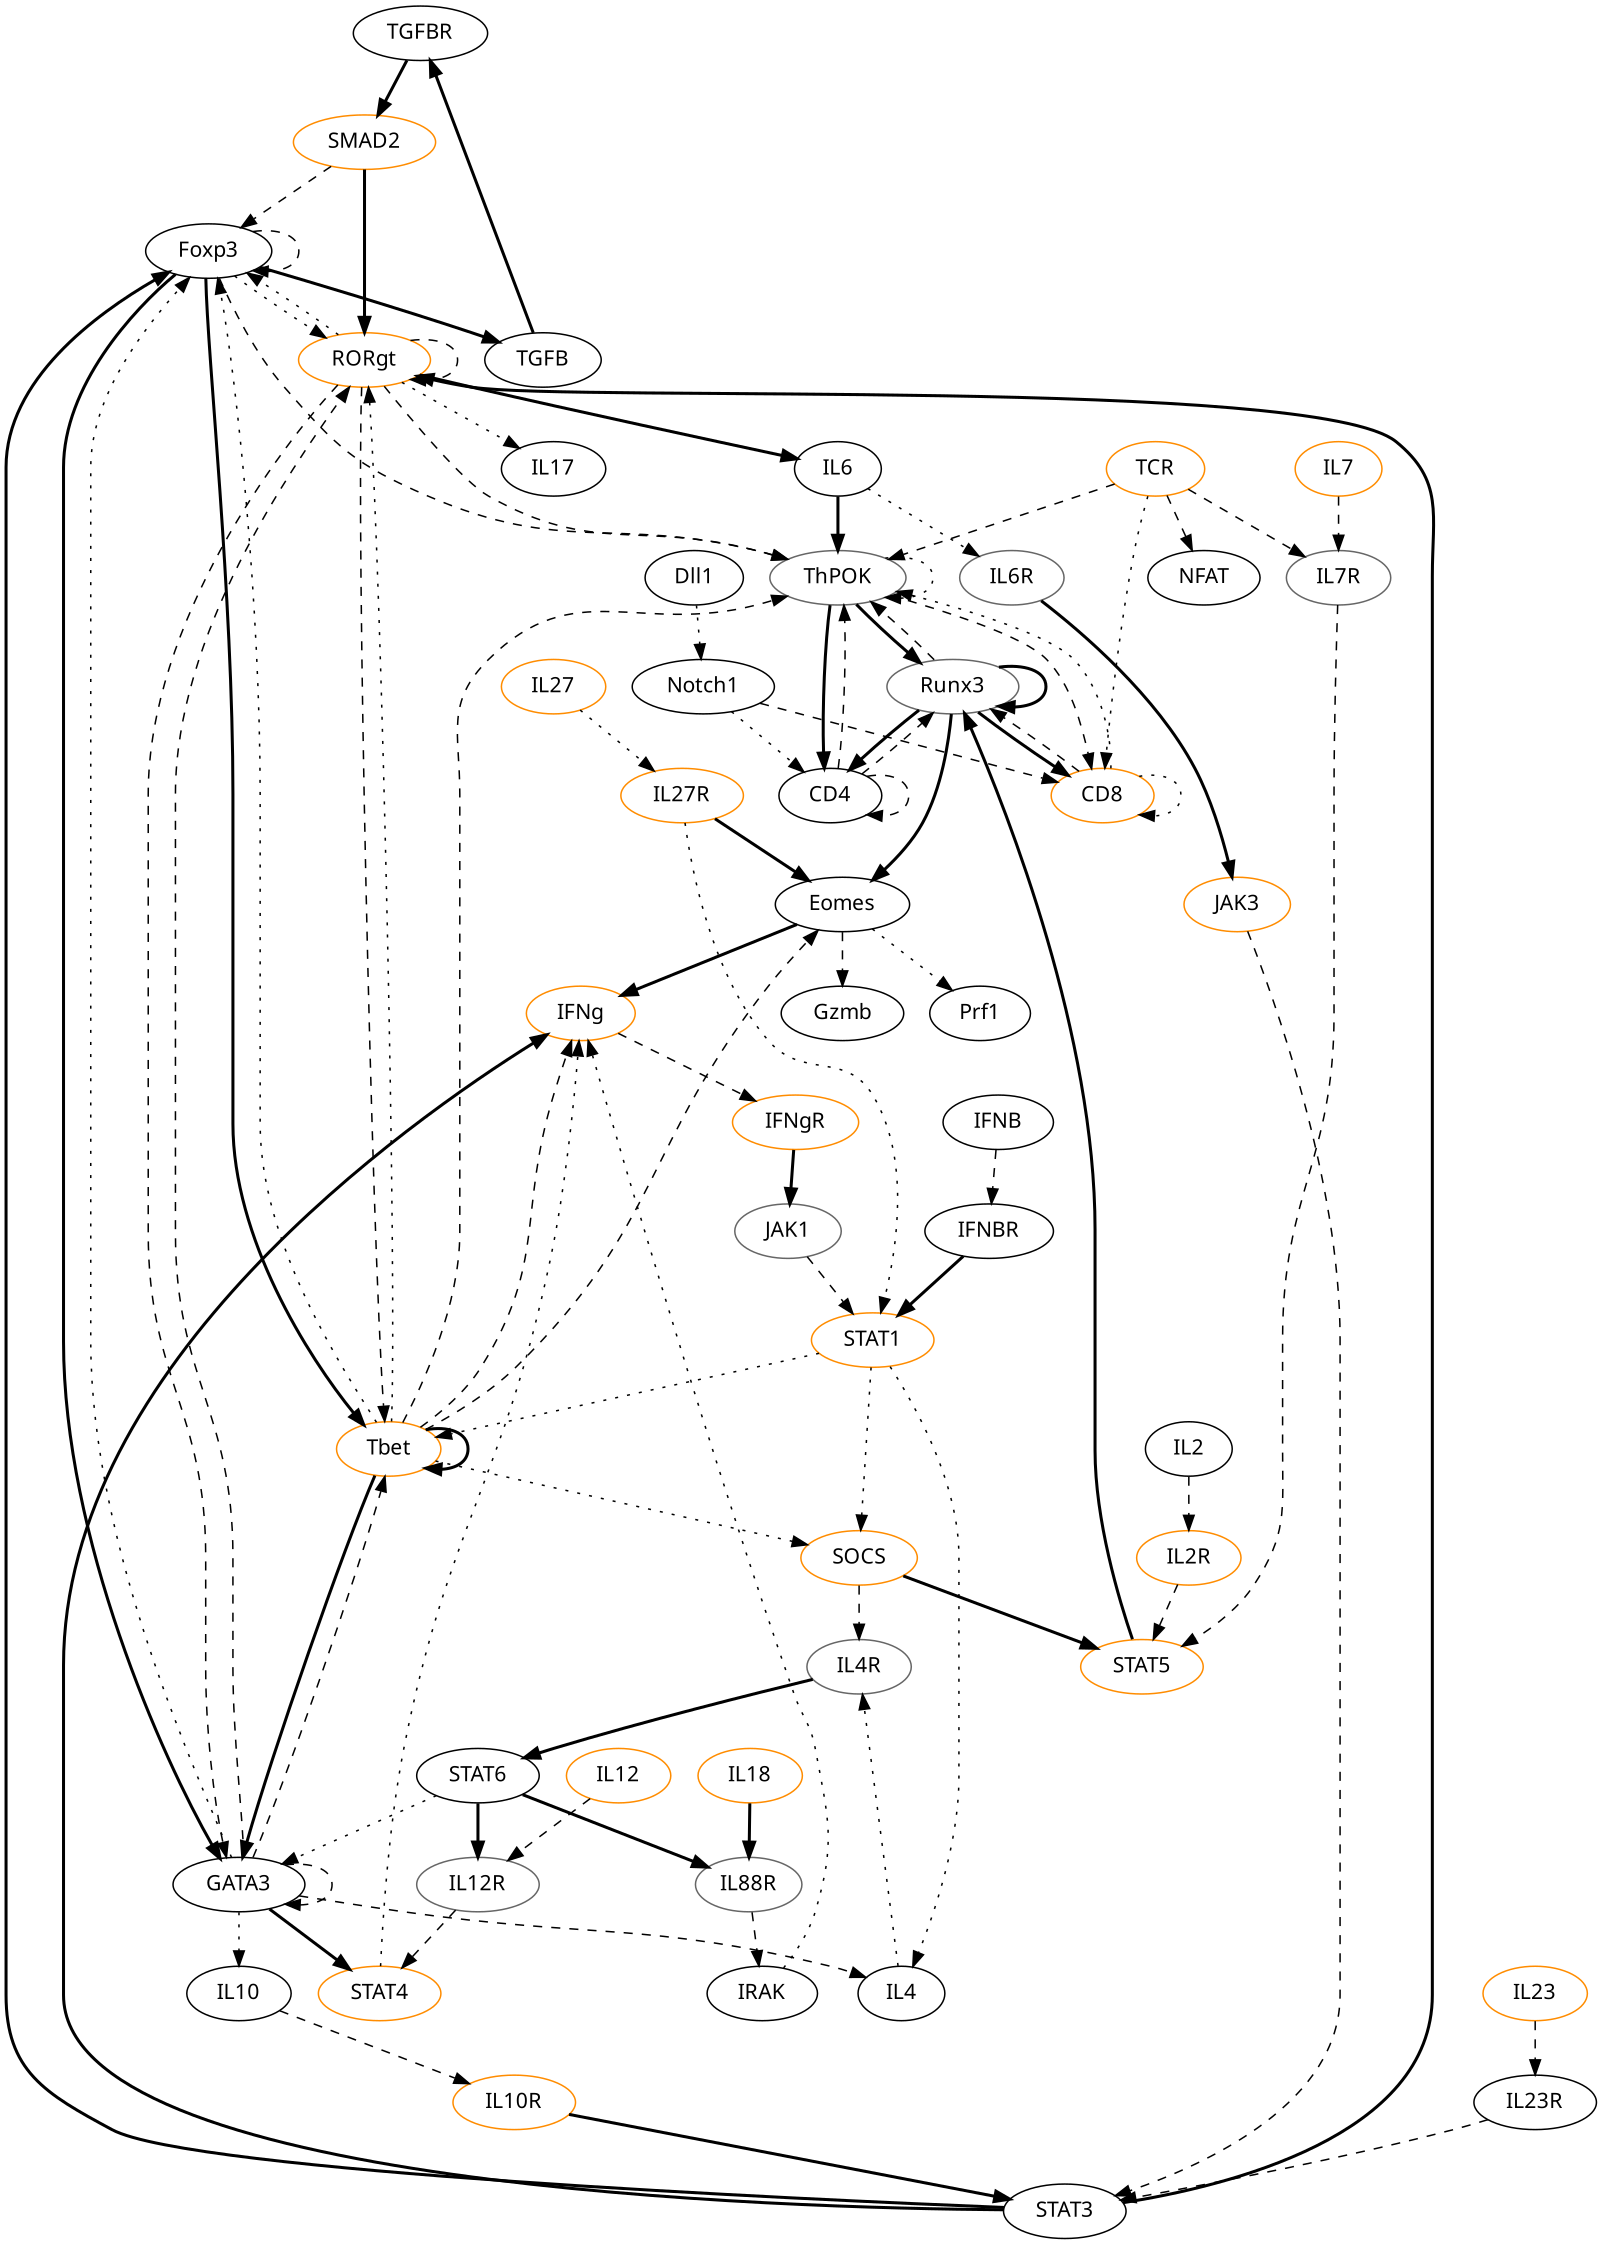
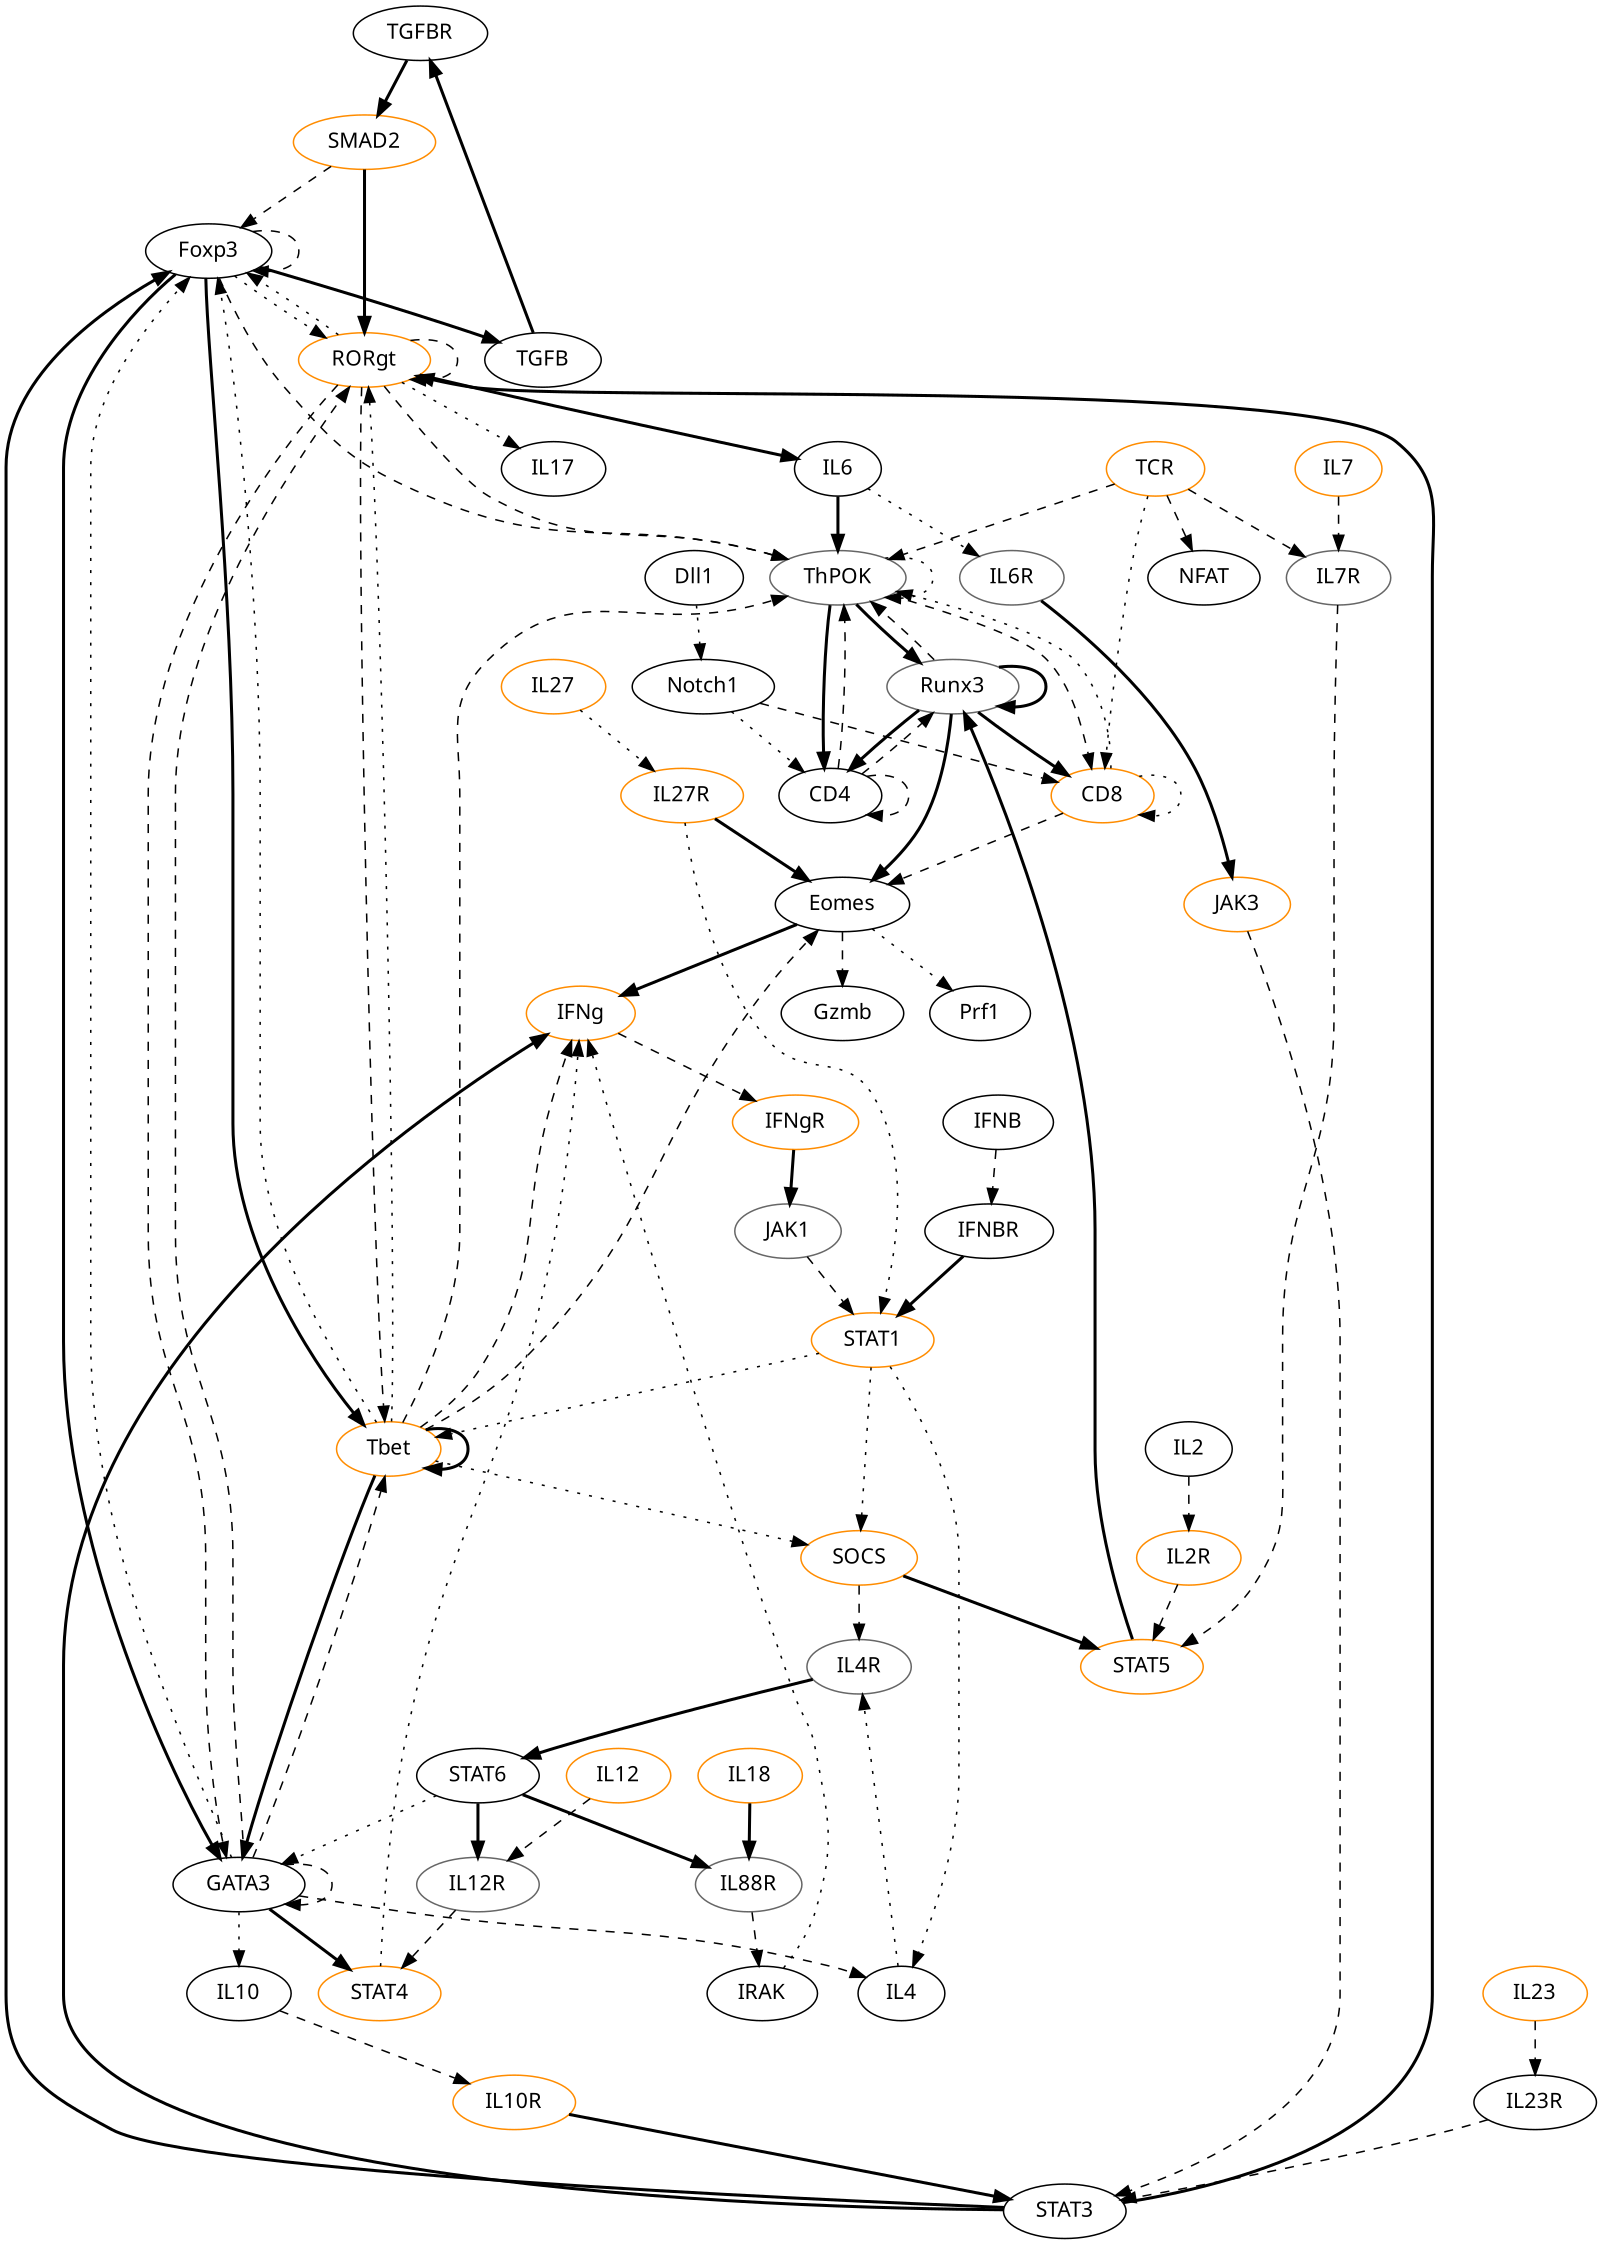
edge "CD8" -> "Runx3": now "CD8" -> "Eomes"
